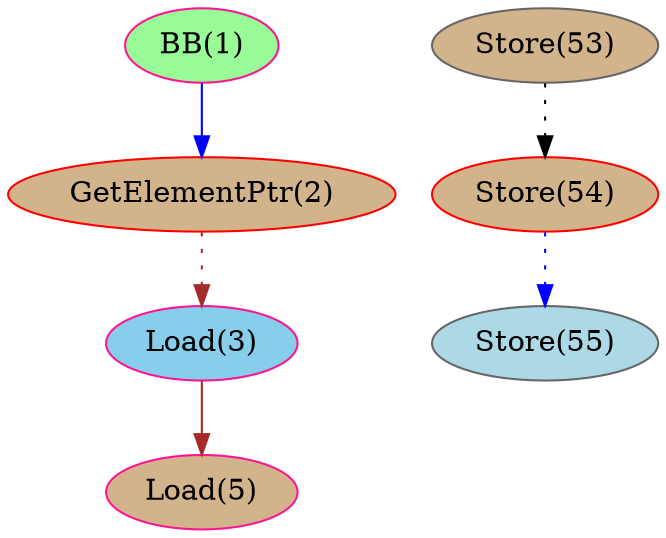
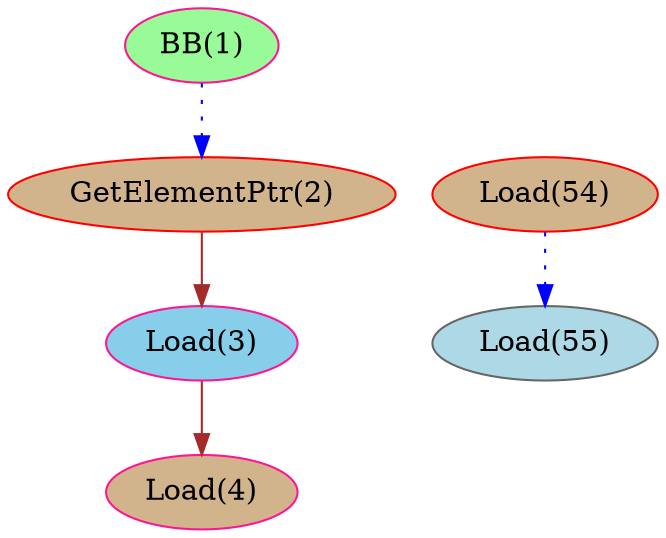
node "Store(53)": removed
edge "BB(1)" -> "GetElementPtr(2)": style solid -> dotted
node "Store(54)": label "Store(54)" -> "Load(54)"
edge "GetElementPtr(2)" -> "Load(3)": style dotted -> solid
node "Store(55)": label "Store(55)" -> "Load(55)"
node "Load(5)": label "Load(5)" -> "Load(4)"
